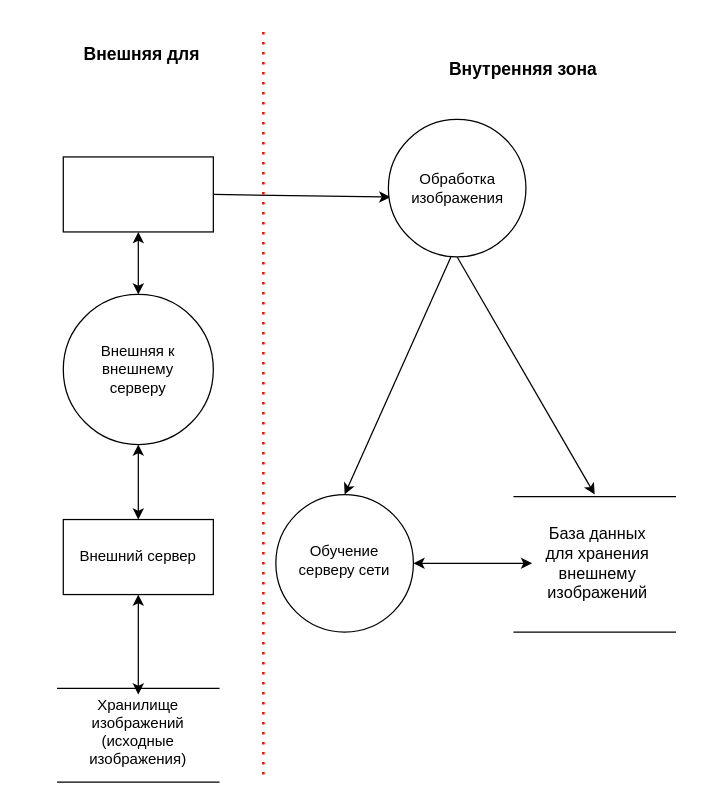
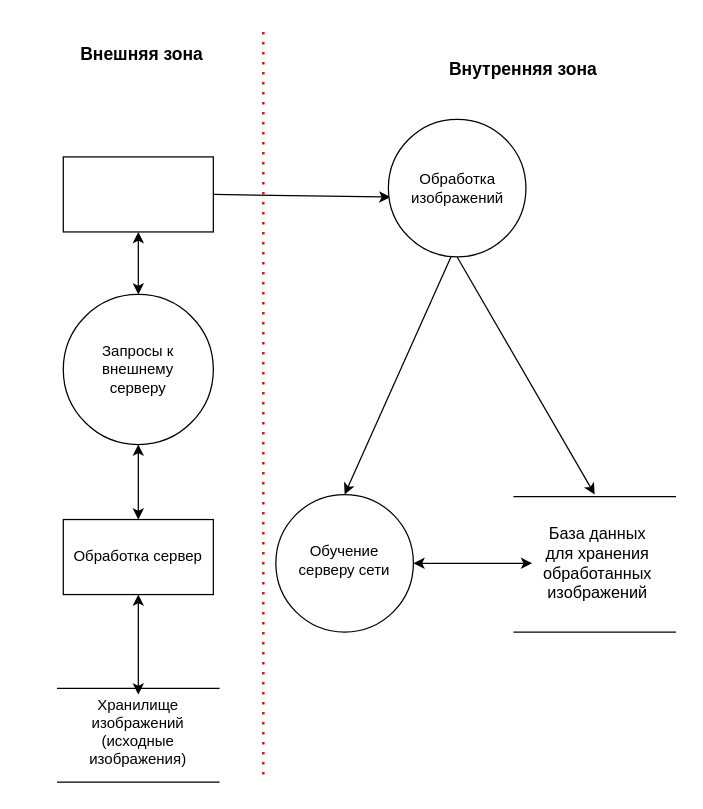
node "Внешняя для": label "Внешняя для" -> "Внешняя зона"
node "Обработка изображения": label "Обработка изображения" -> "Обработка изображений"
node "Внешняя к внешнему серверу": label "Внешняя к внешнему серверу" -> "Запросы к внешнему серверу"
node "Внешний сервер": label "Внешний сервер" -> "Обработка сервер"
node "База данных для хранения внешнему изображений": label "База данных для хранения внешнему изображений" -> "База данных для хранения обработанных изображений"
